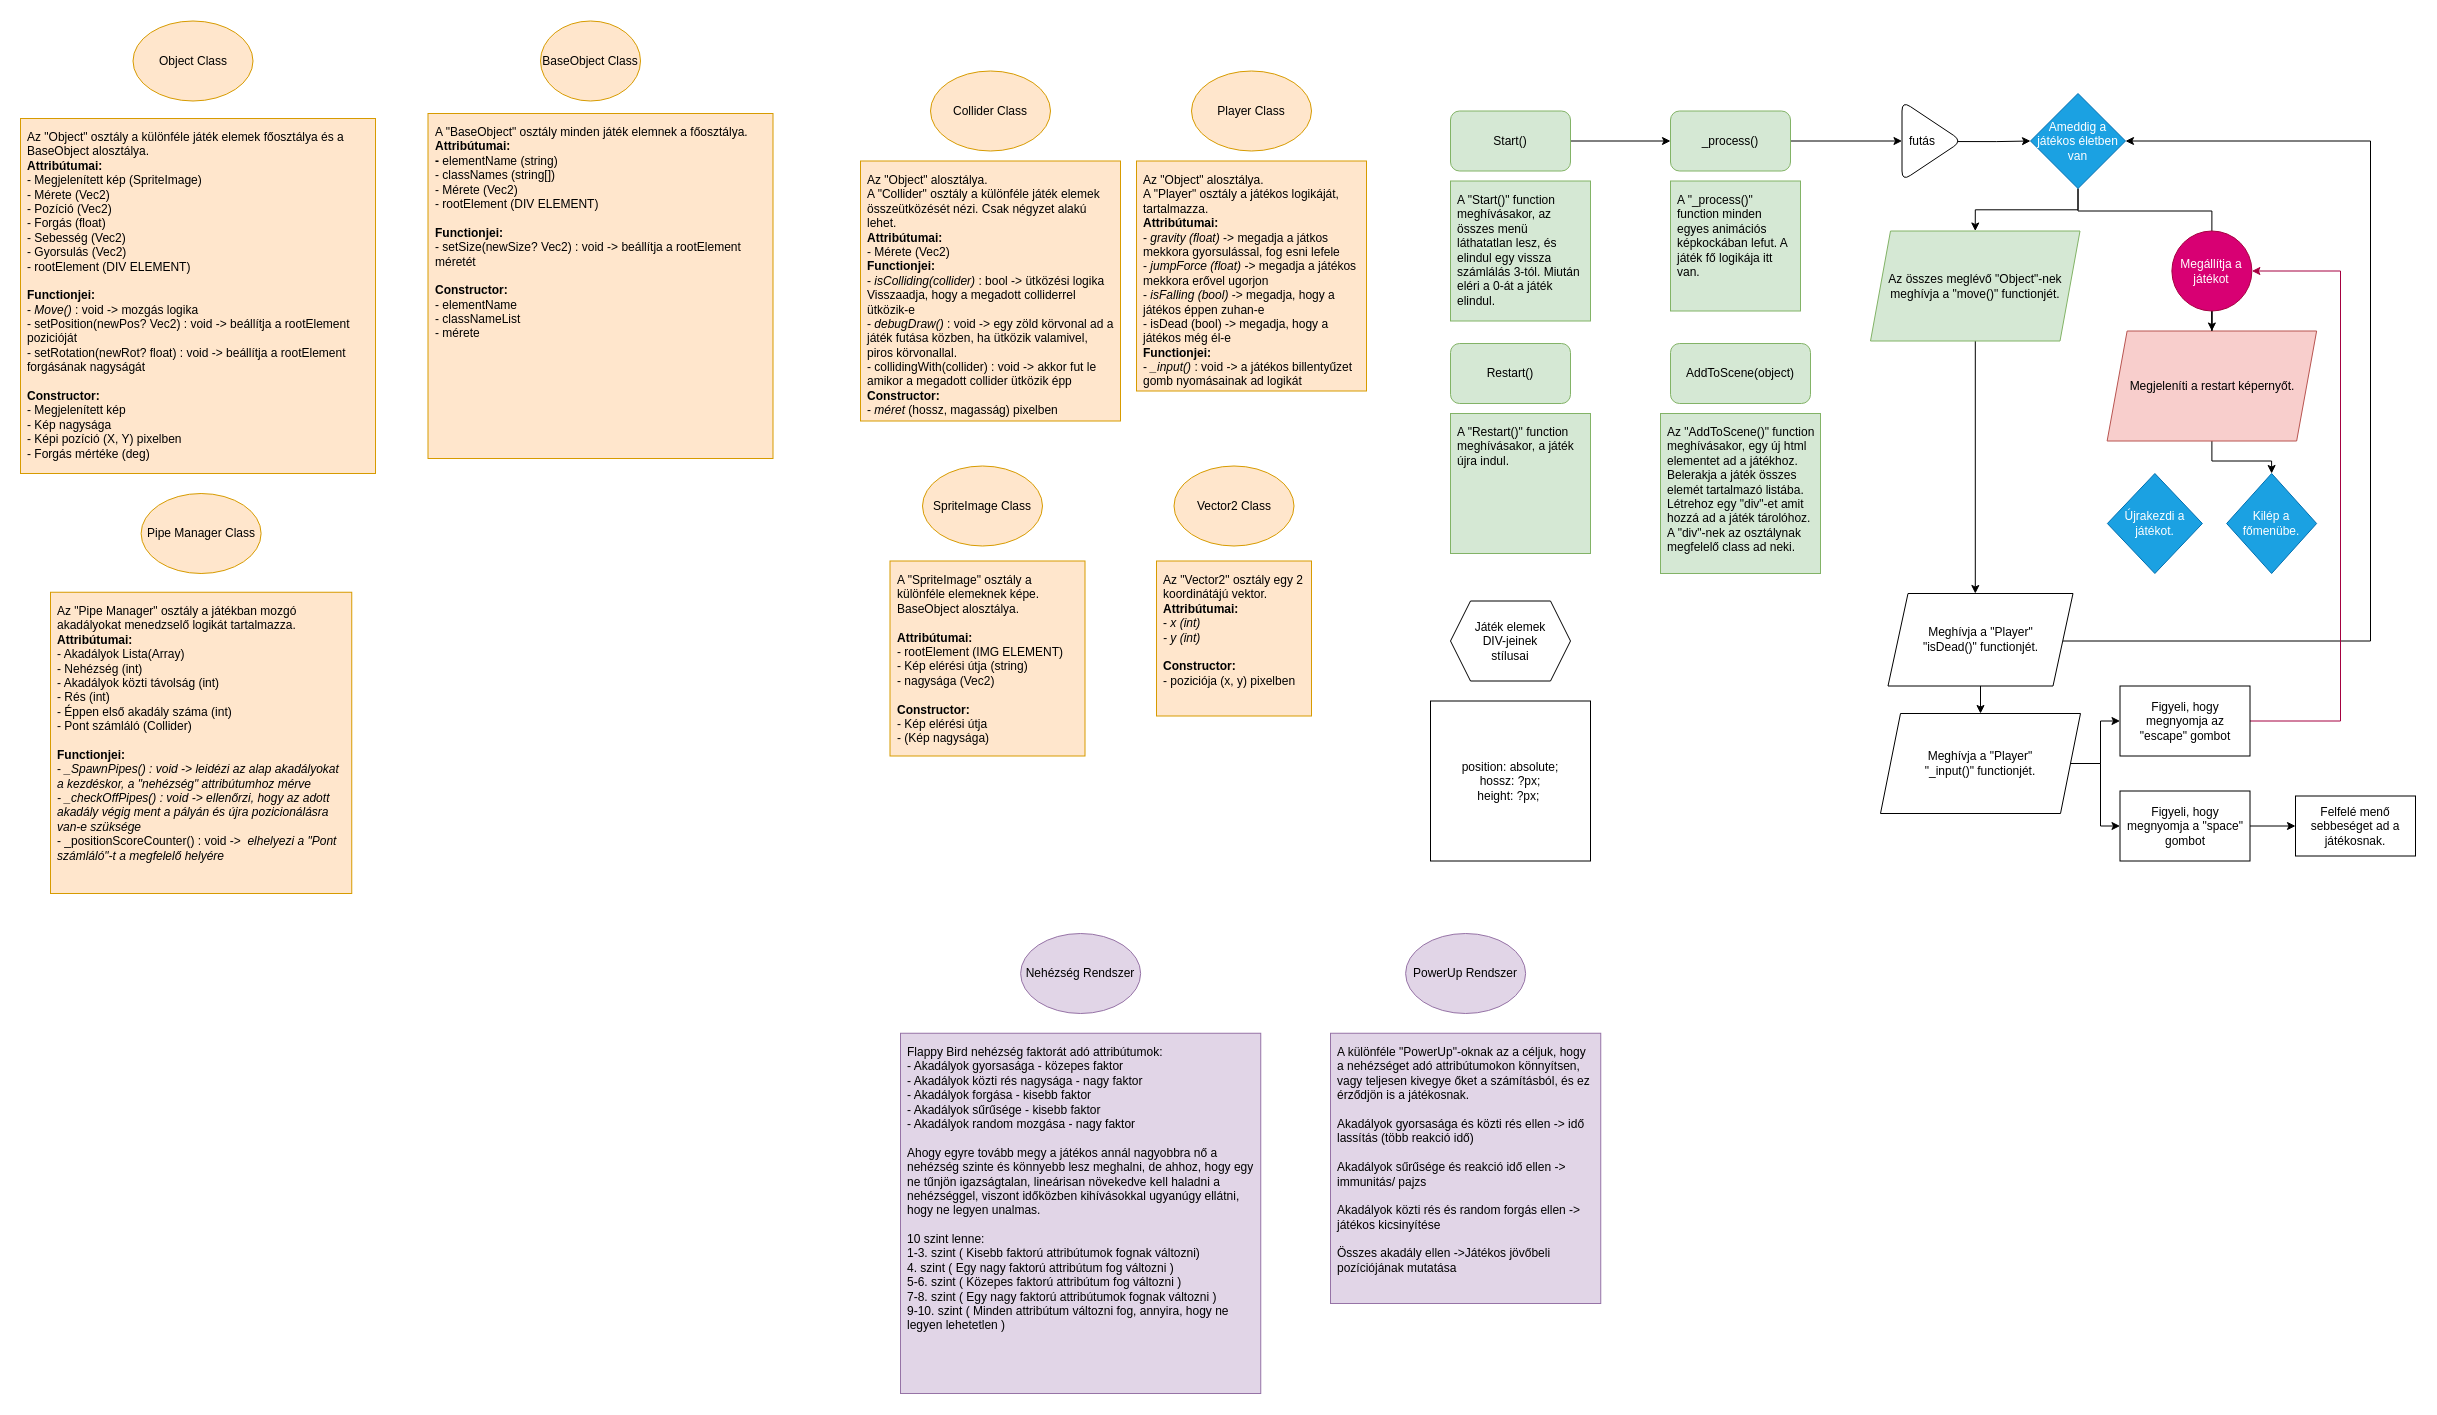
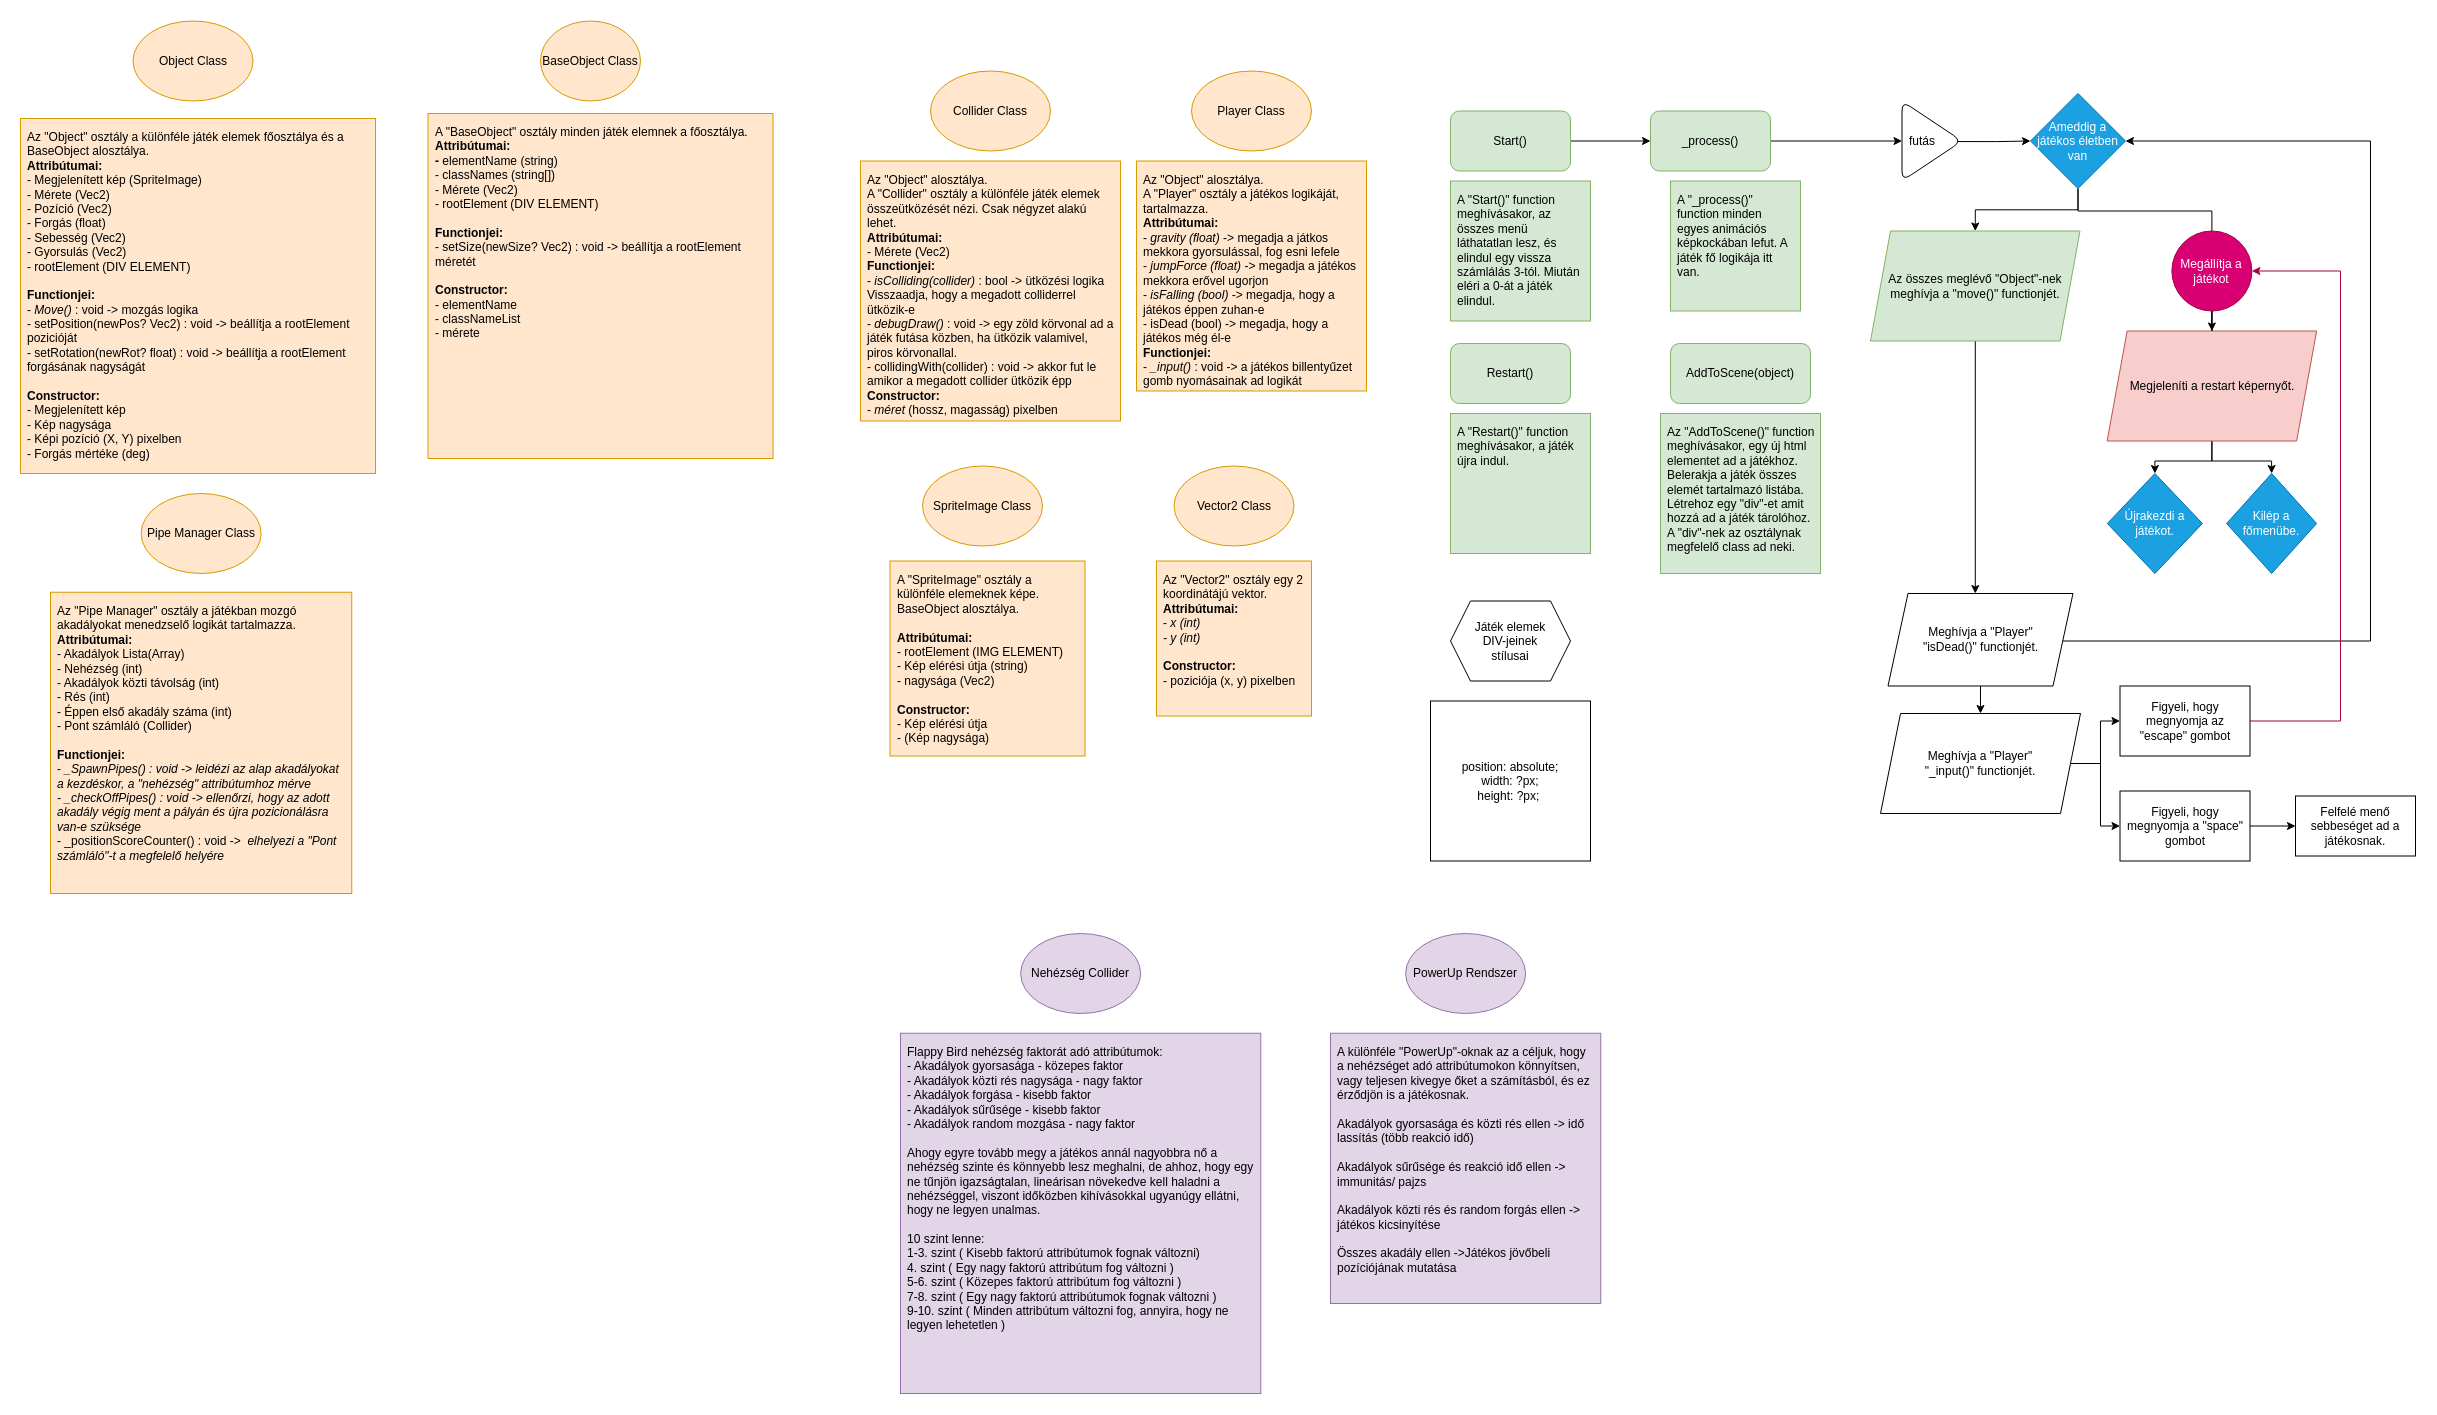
node "_process()": moved (1731, 141) -> (1711, 141)
edge "Megjeleníti a restart képernyőt." -> "Újrakezdi a játékot.": added
node "position: absolute; hossz: ?px; height: ?px;": label "position: absolute; hossz: ?px; height: ?px;" -> "position: absolute; width: ?px; height: ?px;"
node "Nehézség Rendszer": label "Nehézség Rendszer" -> "Nehézség Collider"
